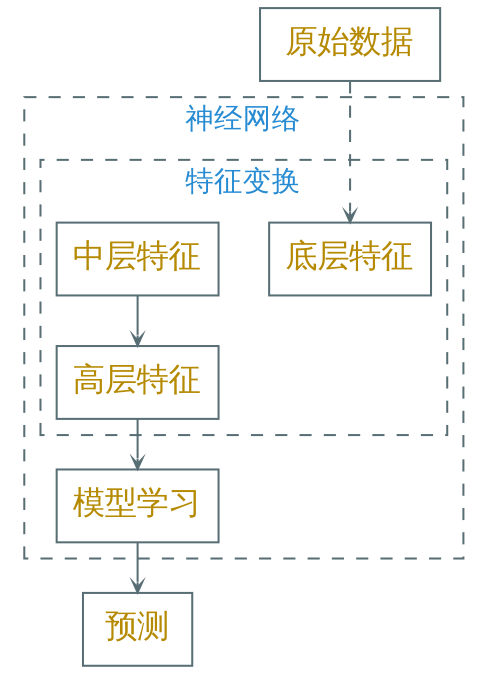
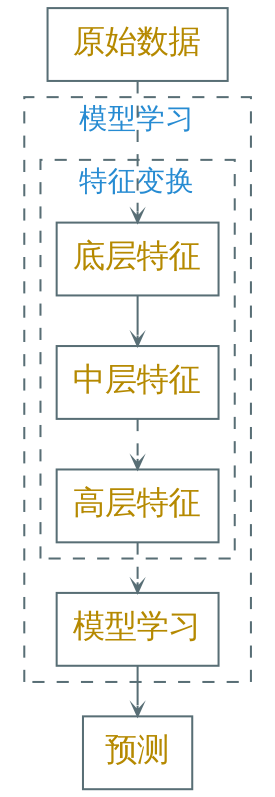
cluster "神经网络": label "神经网络" -> "模型学习"
edge "底层特征" -> "中层特征": added
edge "中层特征" -> "高层特征": style solid -> dashed
edge "高层特征" -> "模型学习": style solid -> dashed
